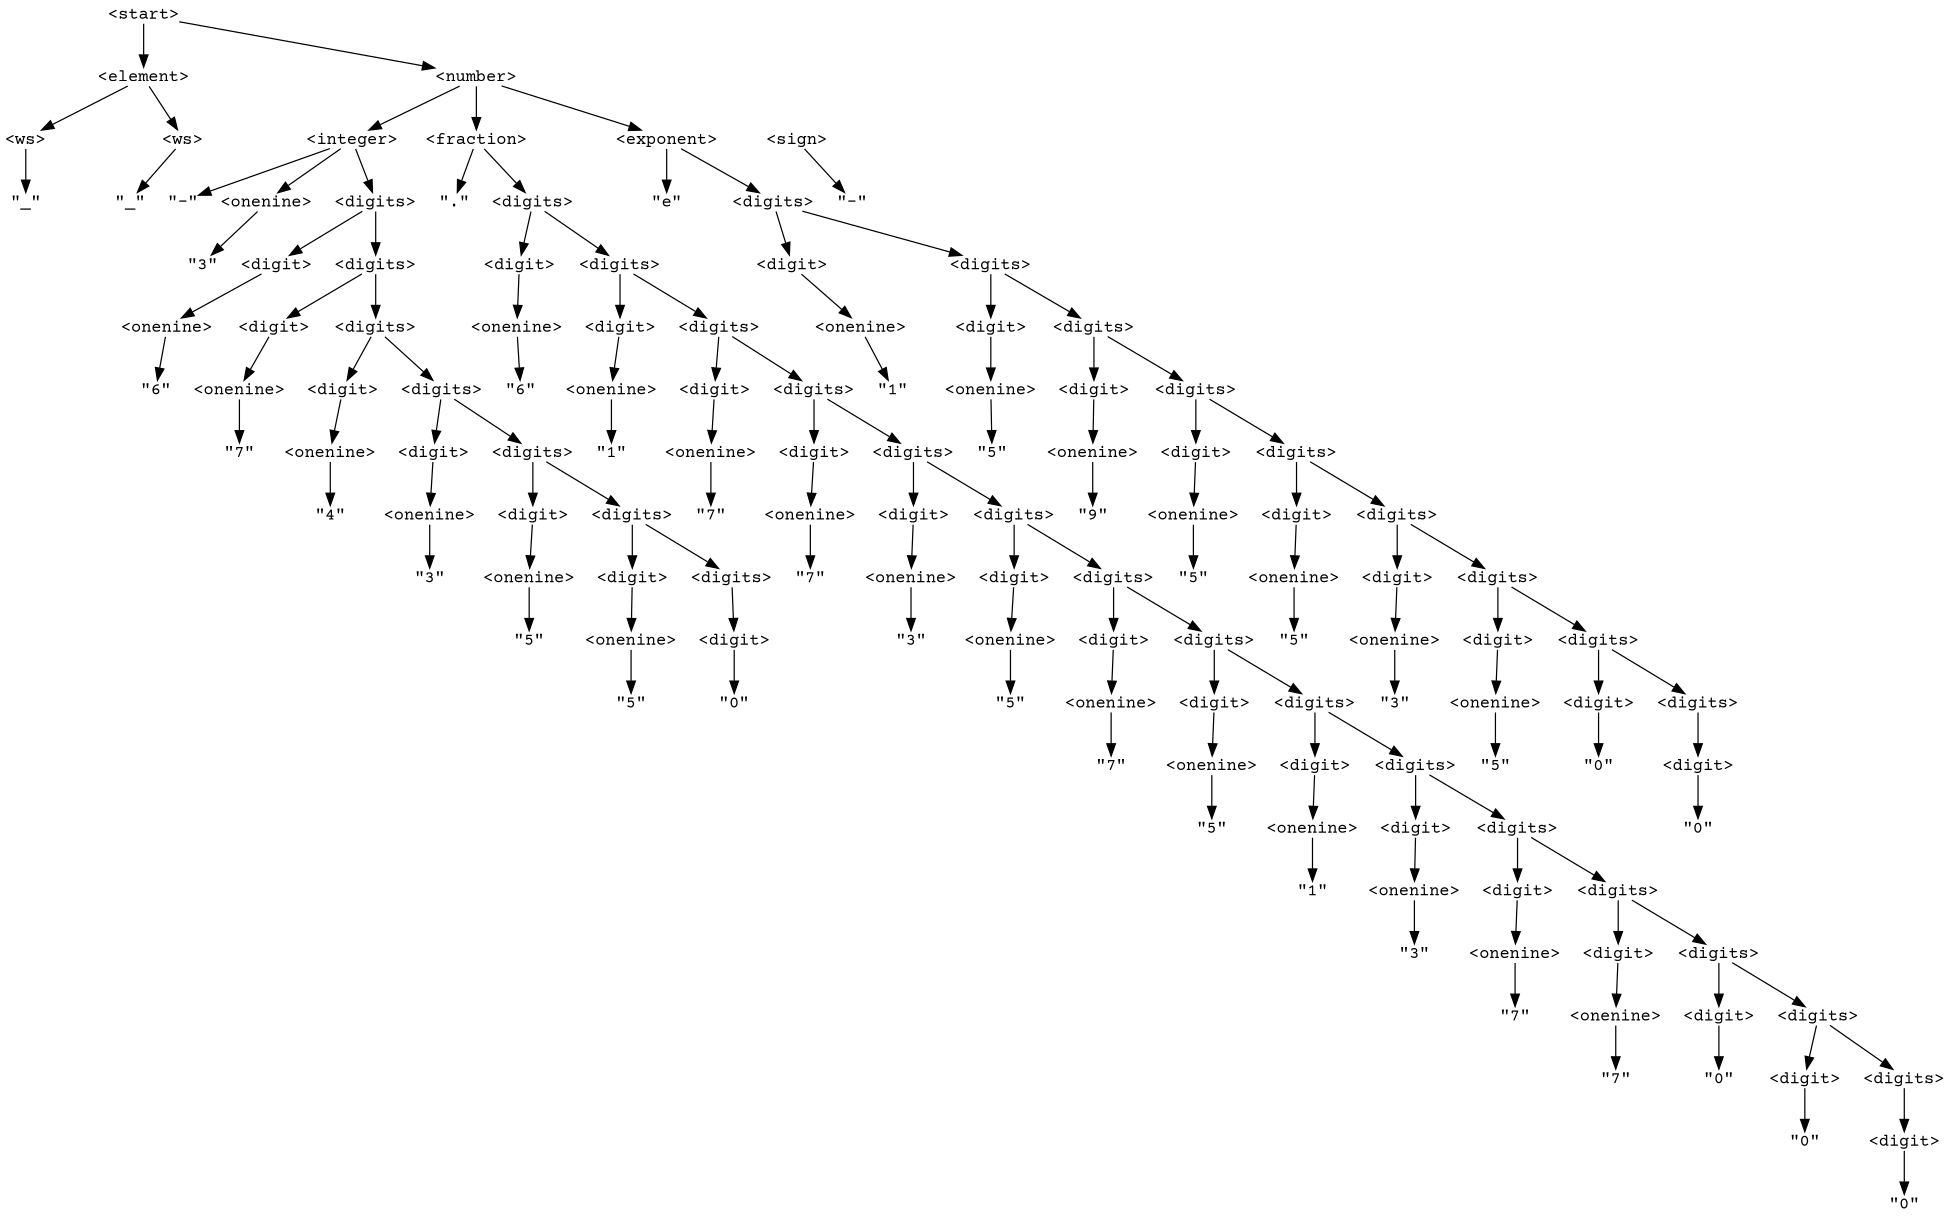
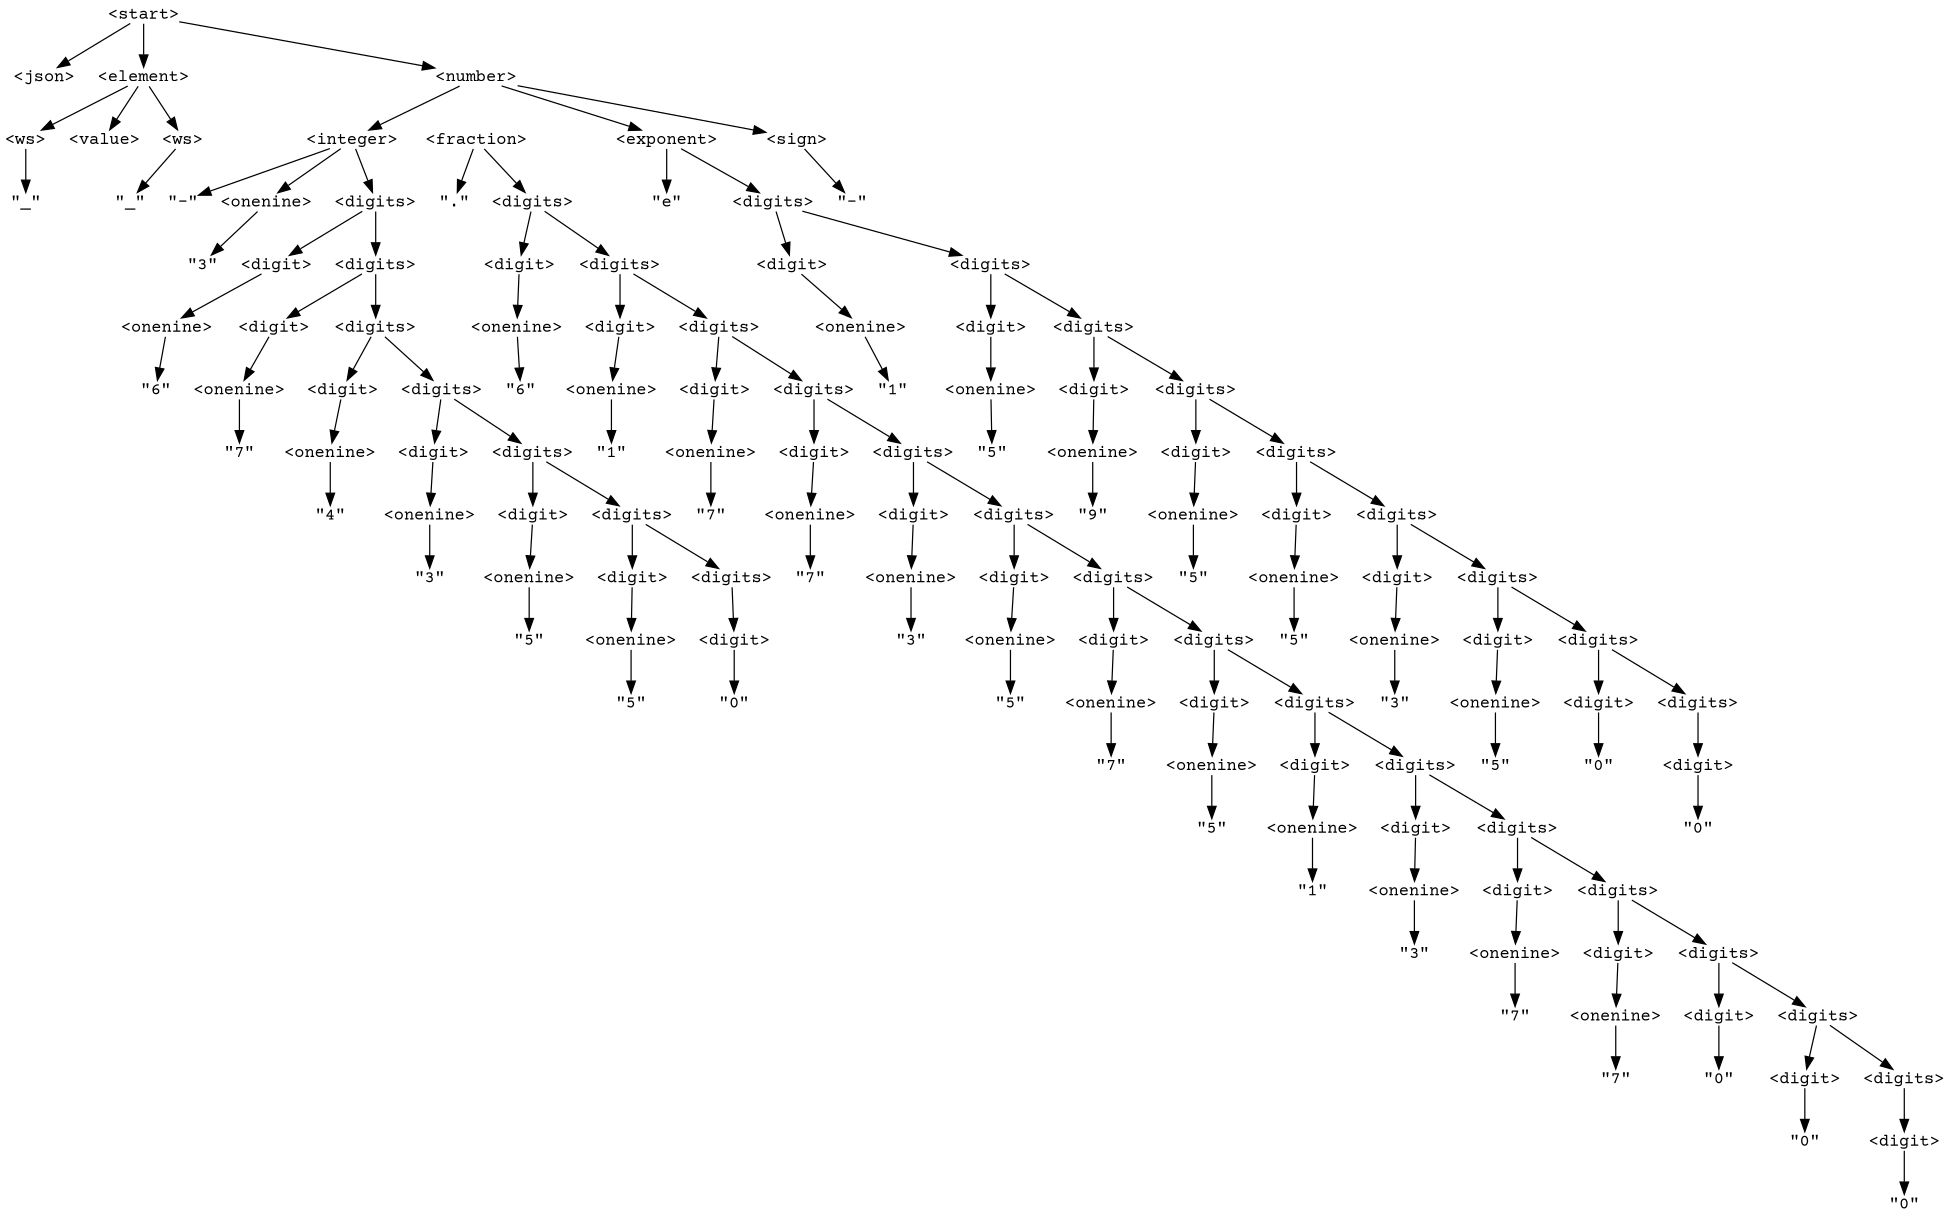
node "<json>": added
edge "<number>" -> "<fraction>": now "<number>" -> "<sign>"
node "<value>": added
